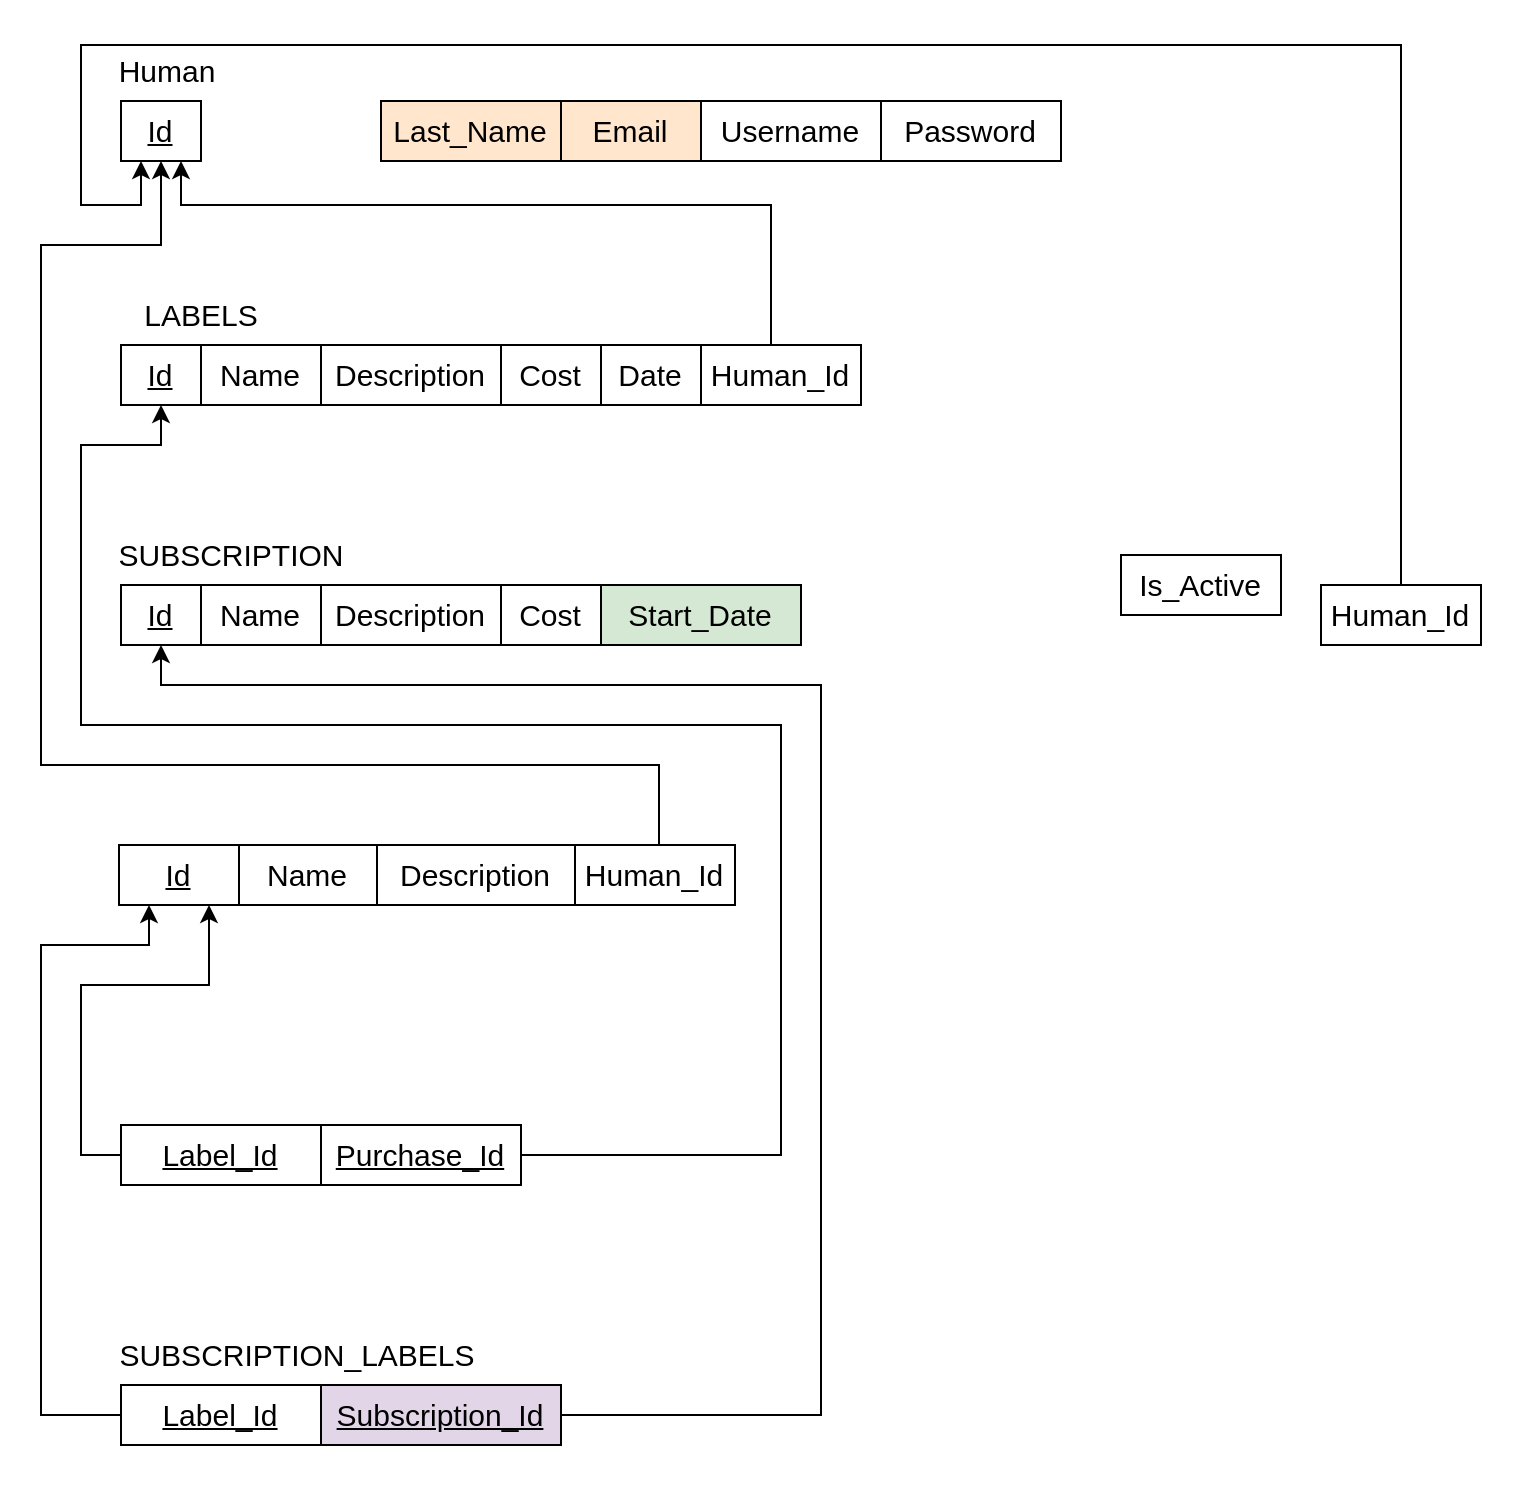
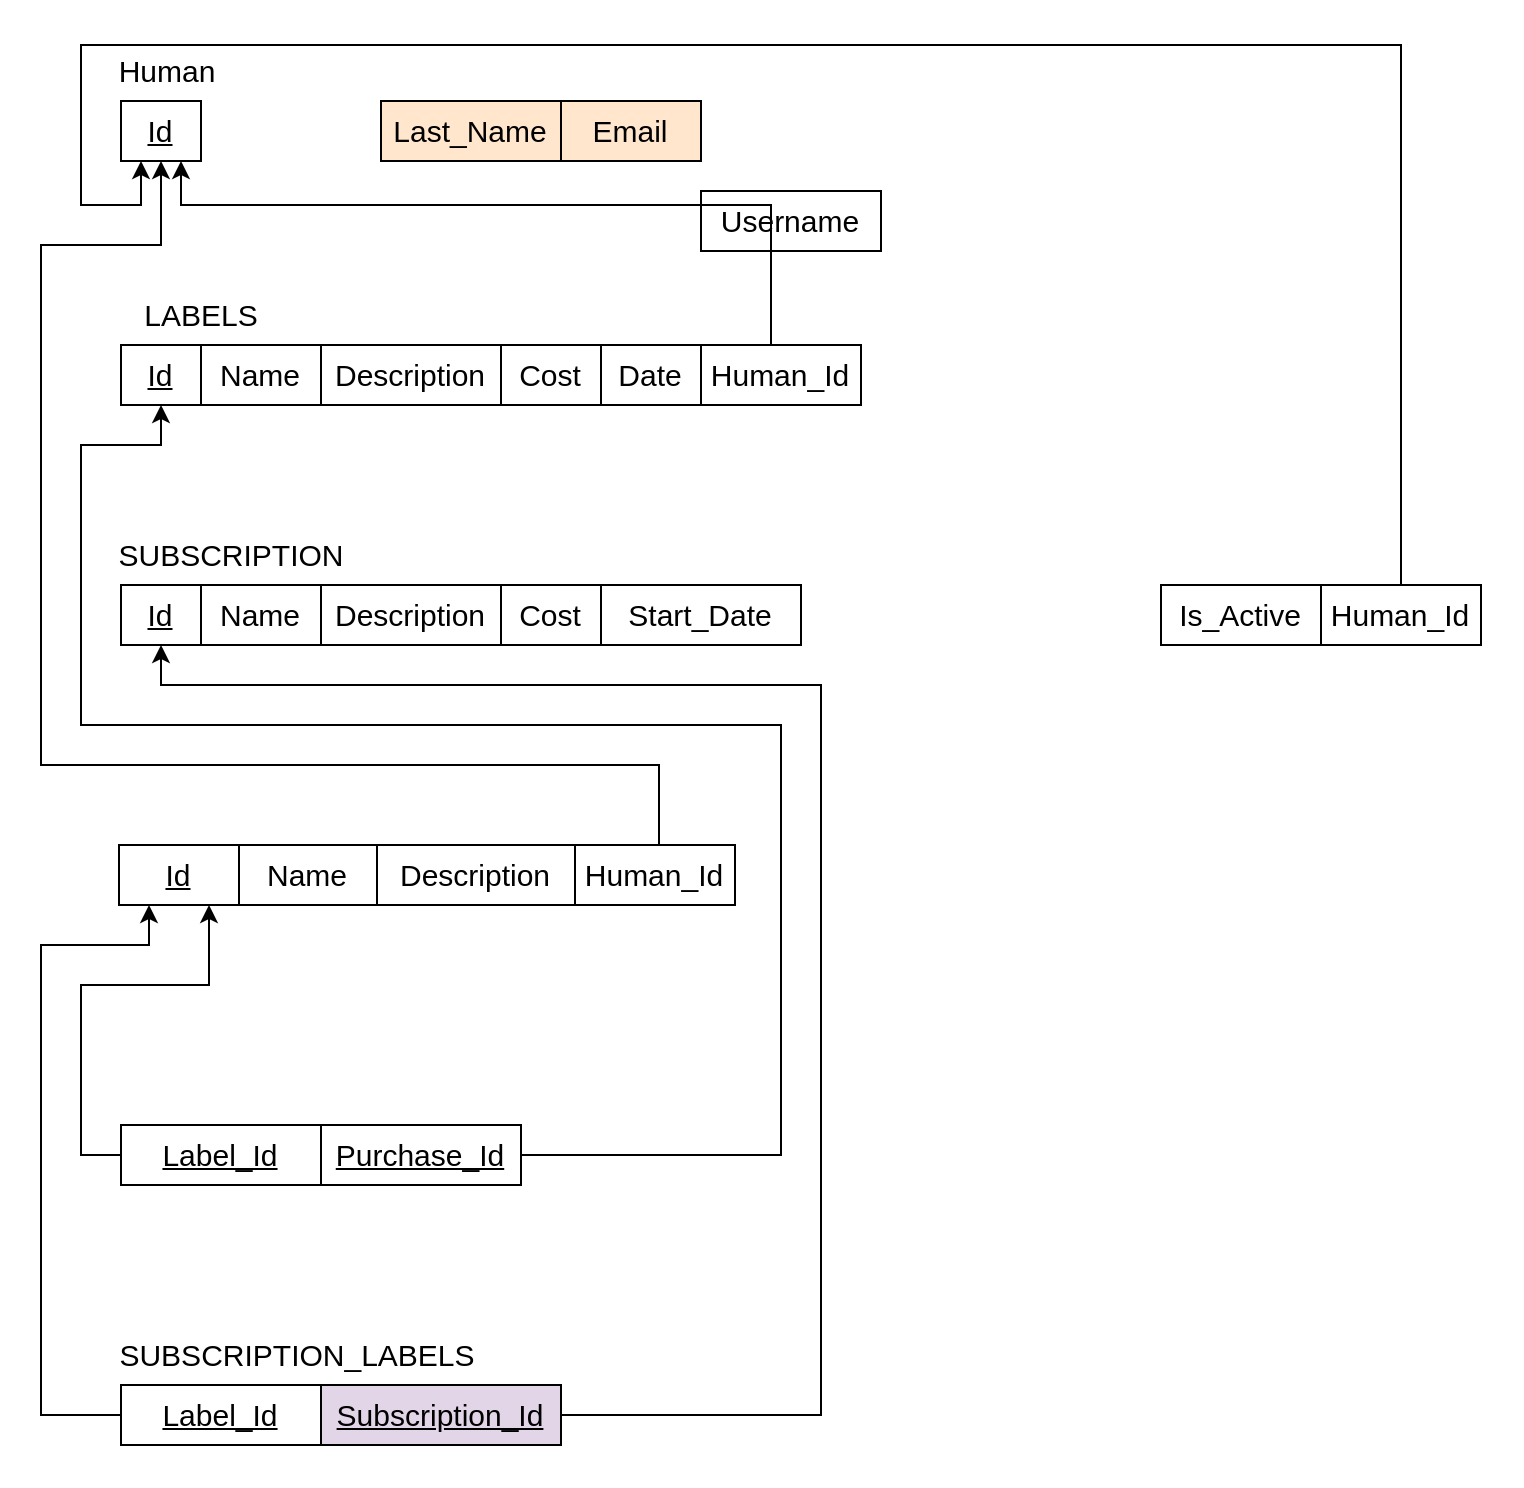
node "Username": moved (791, 131) -> (791, 221)
node "Password": removed
node "Is_Active": moved (1201, 585) -> (1241, 615)
node "Start_Date": fillcolor #d5e8d4 -> #ffffff
